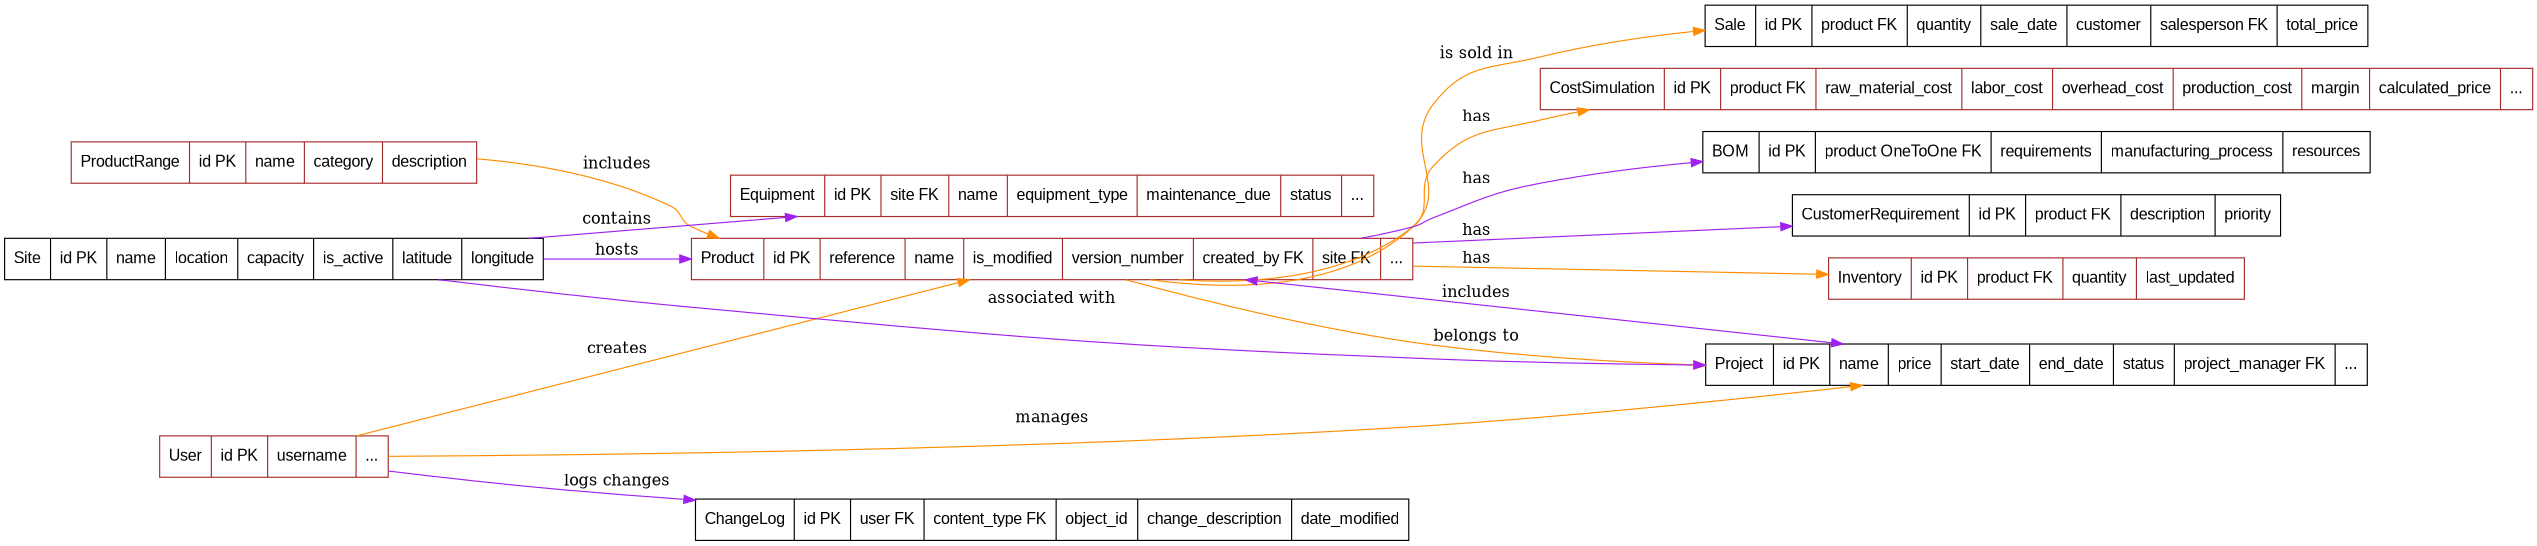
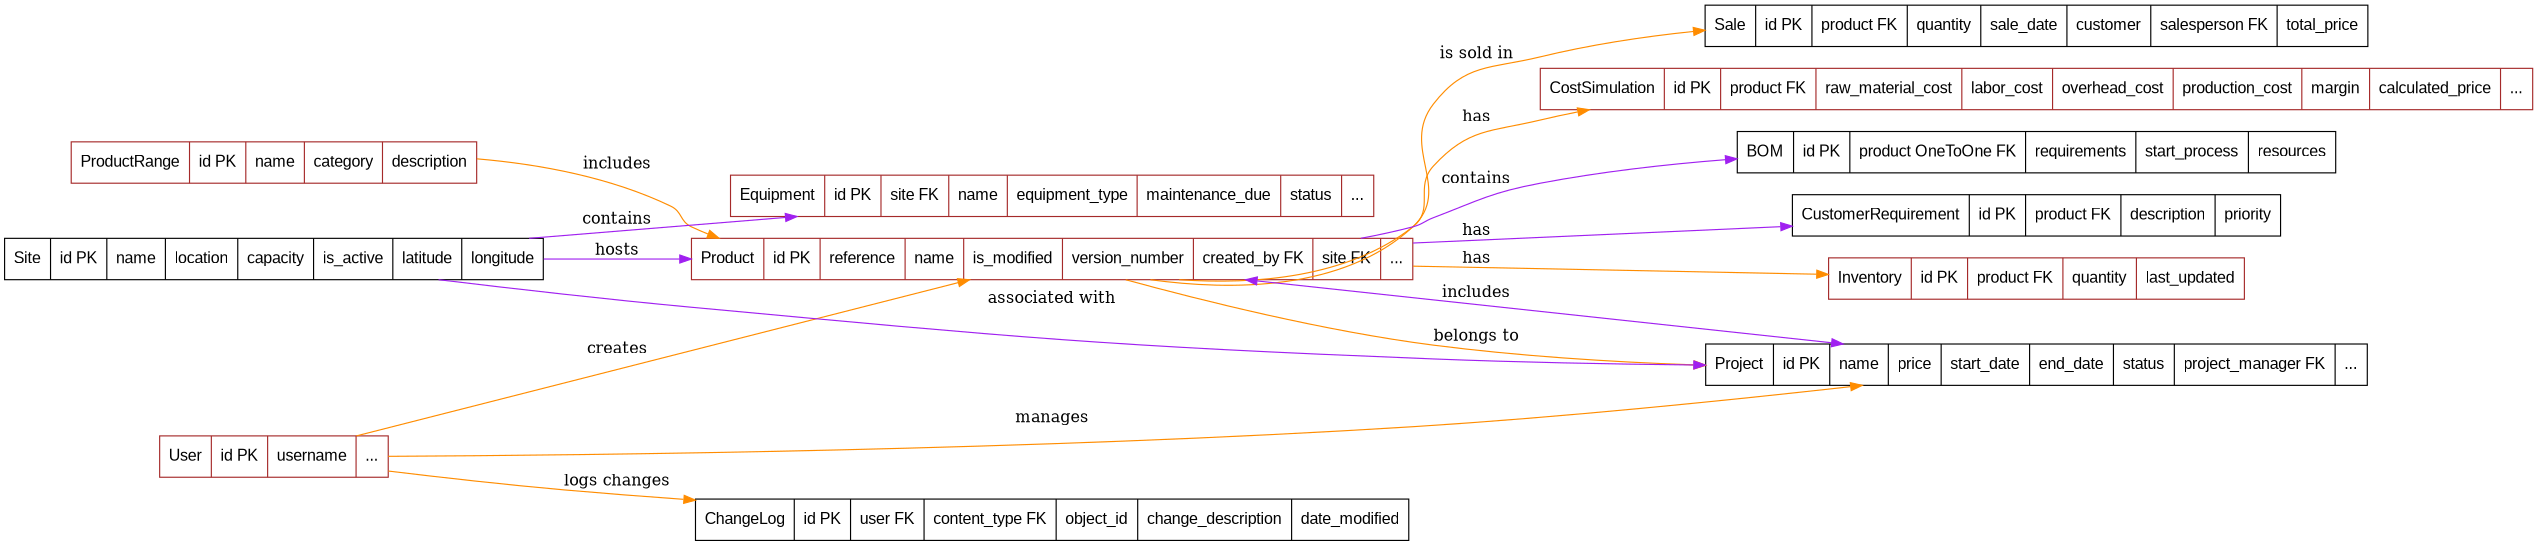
node "BOM": text "manufacturing_process" -> "start_process"
edge "Product" -> "BOM": label "has" -> "contains"
edge "User" -> "ChangeLog": color purple -> darkorange
